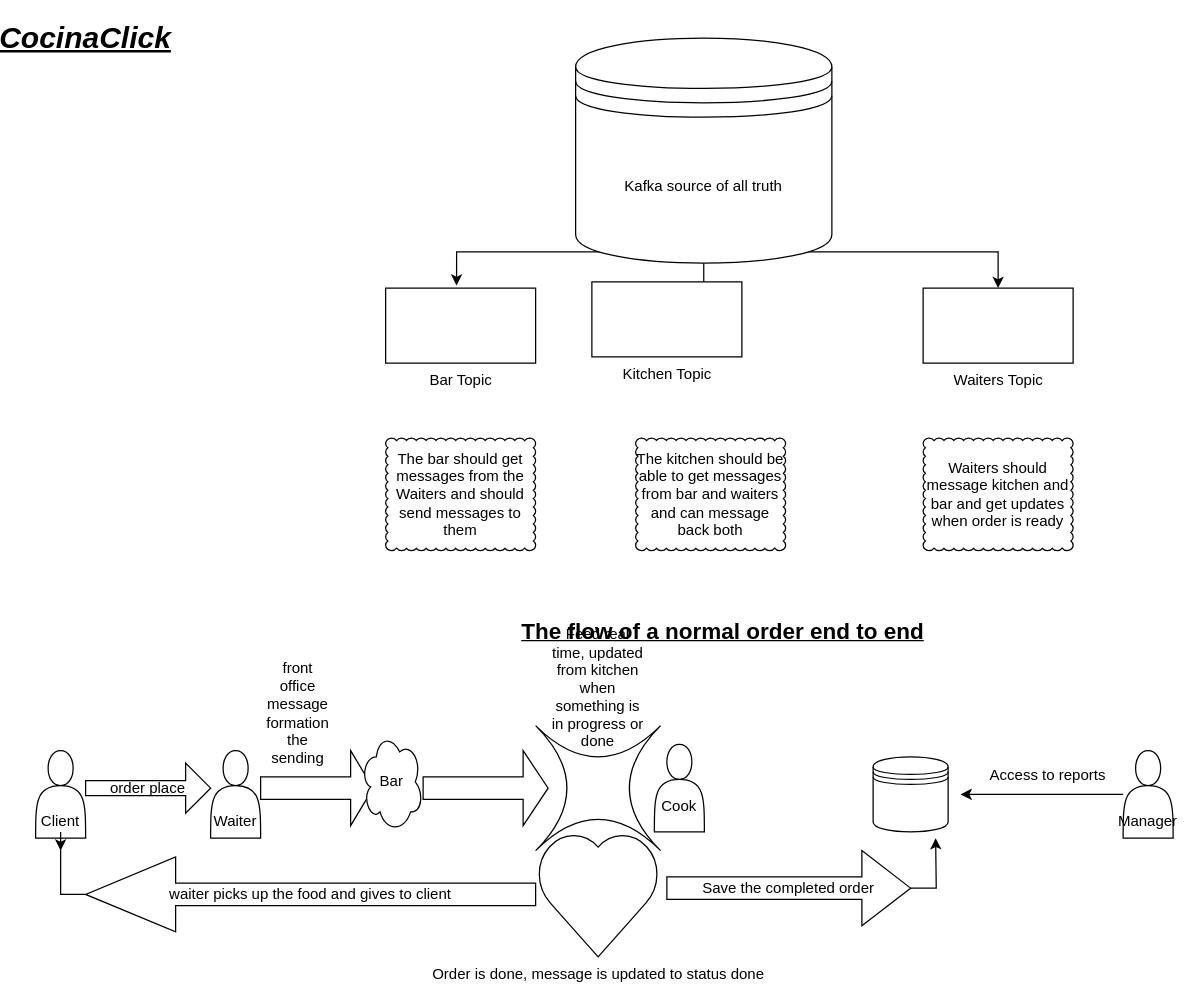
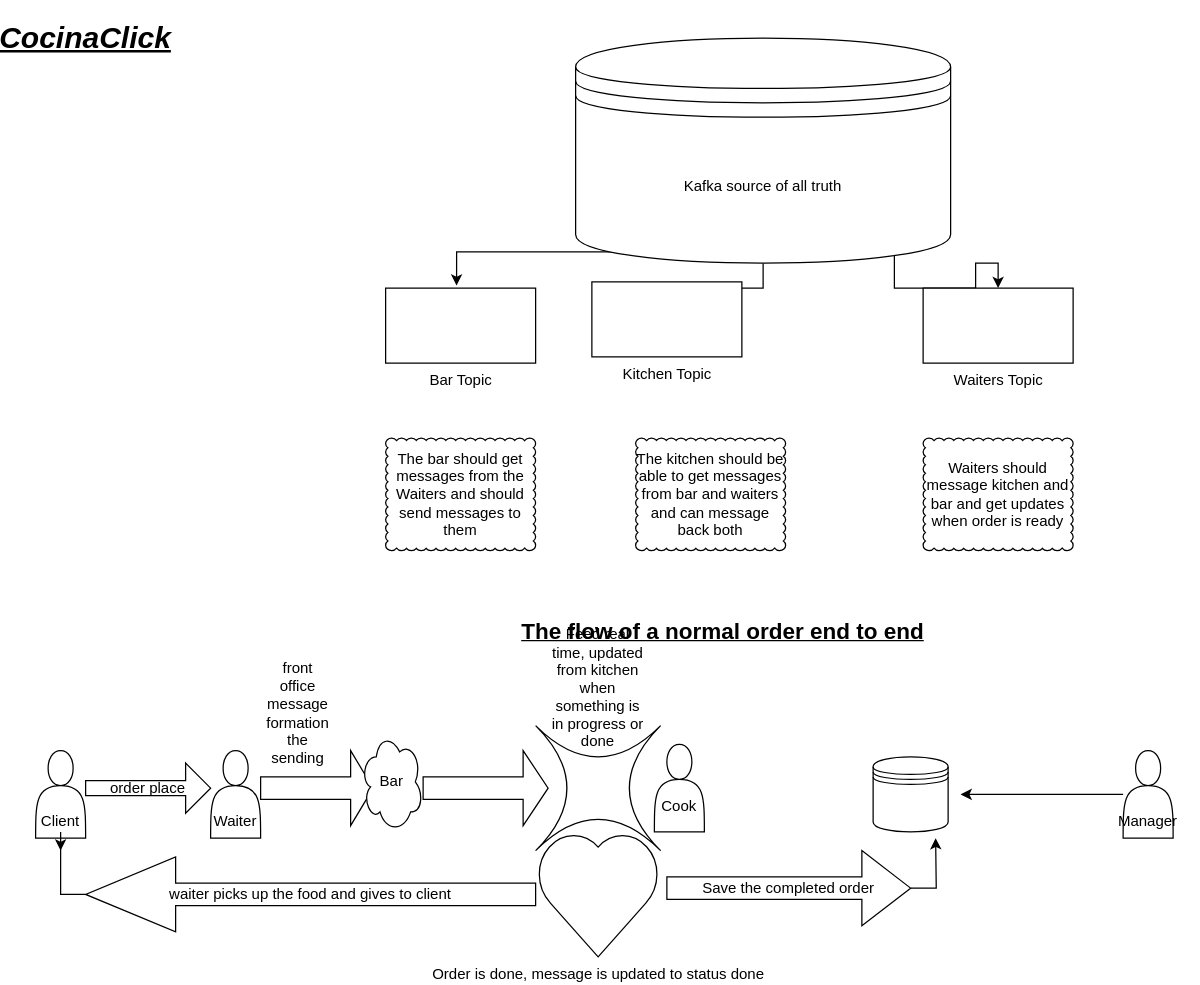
node "Kafka source of all truth": size 256x225 -> 375x225
node "Access to reports": removed
